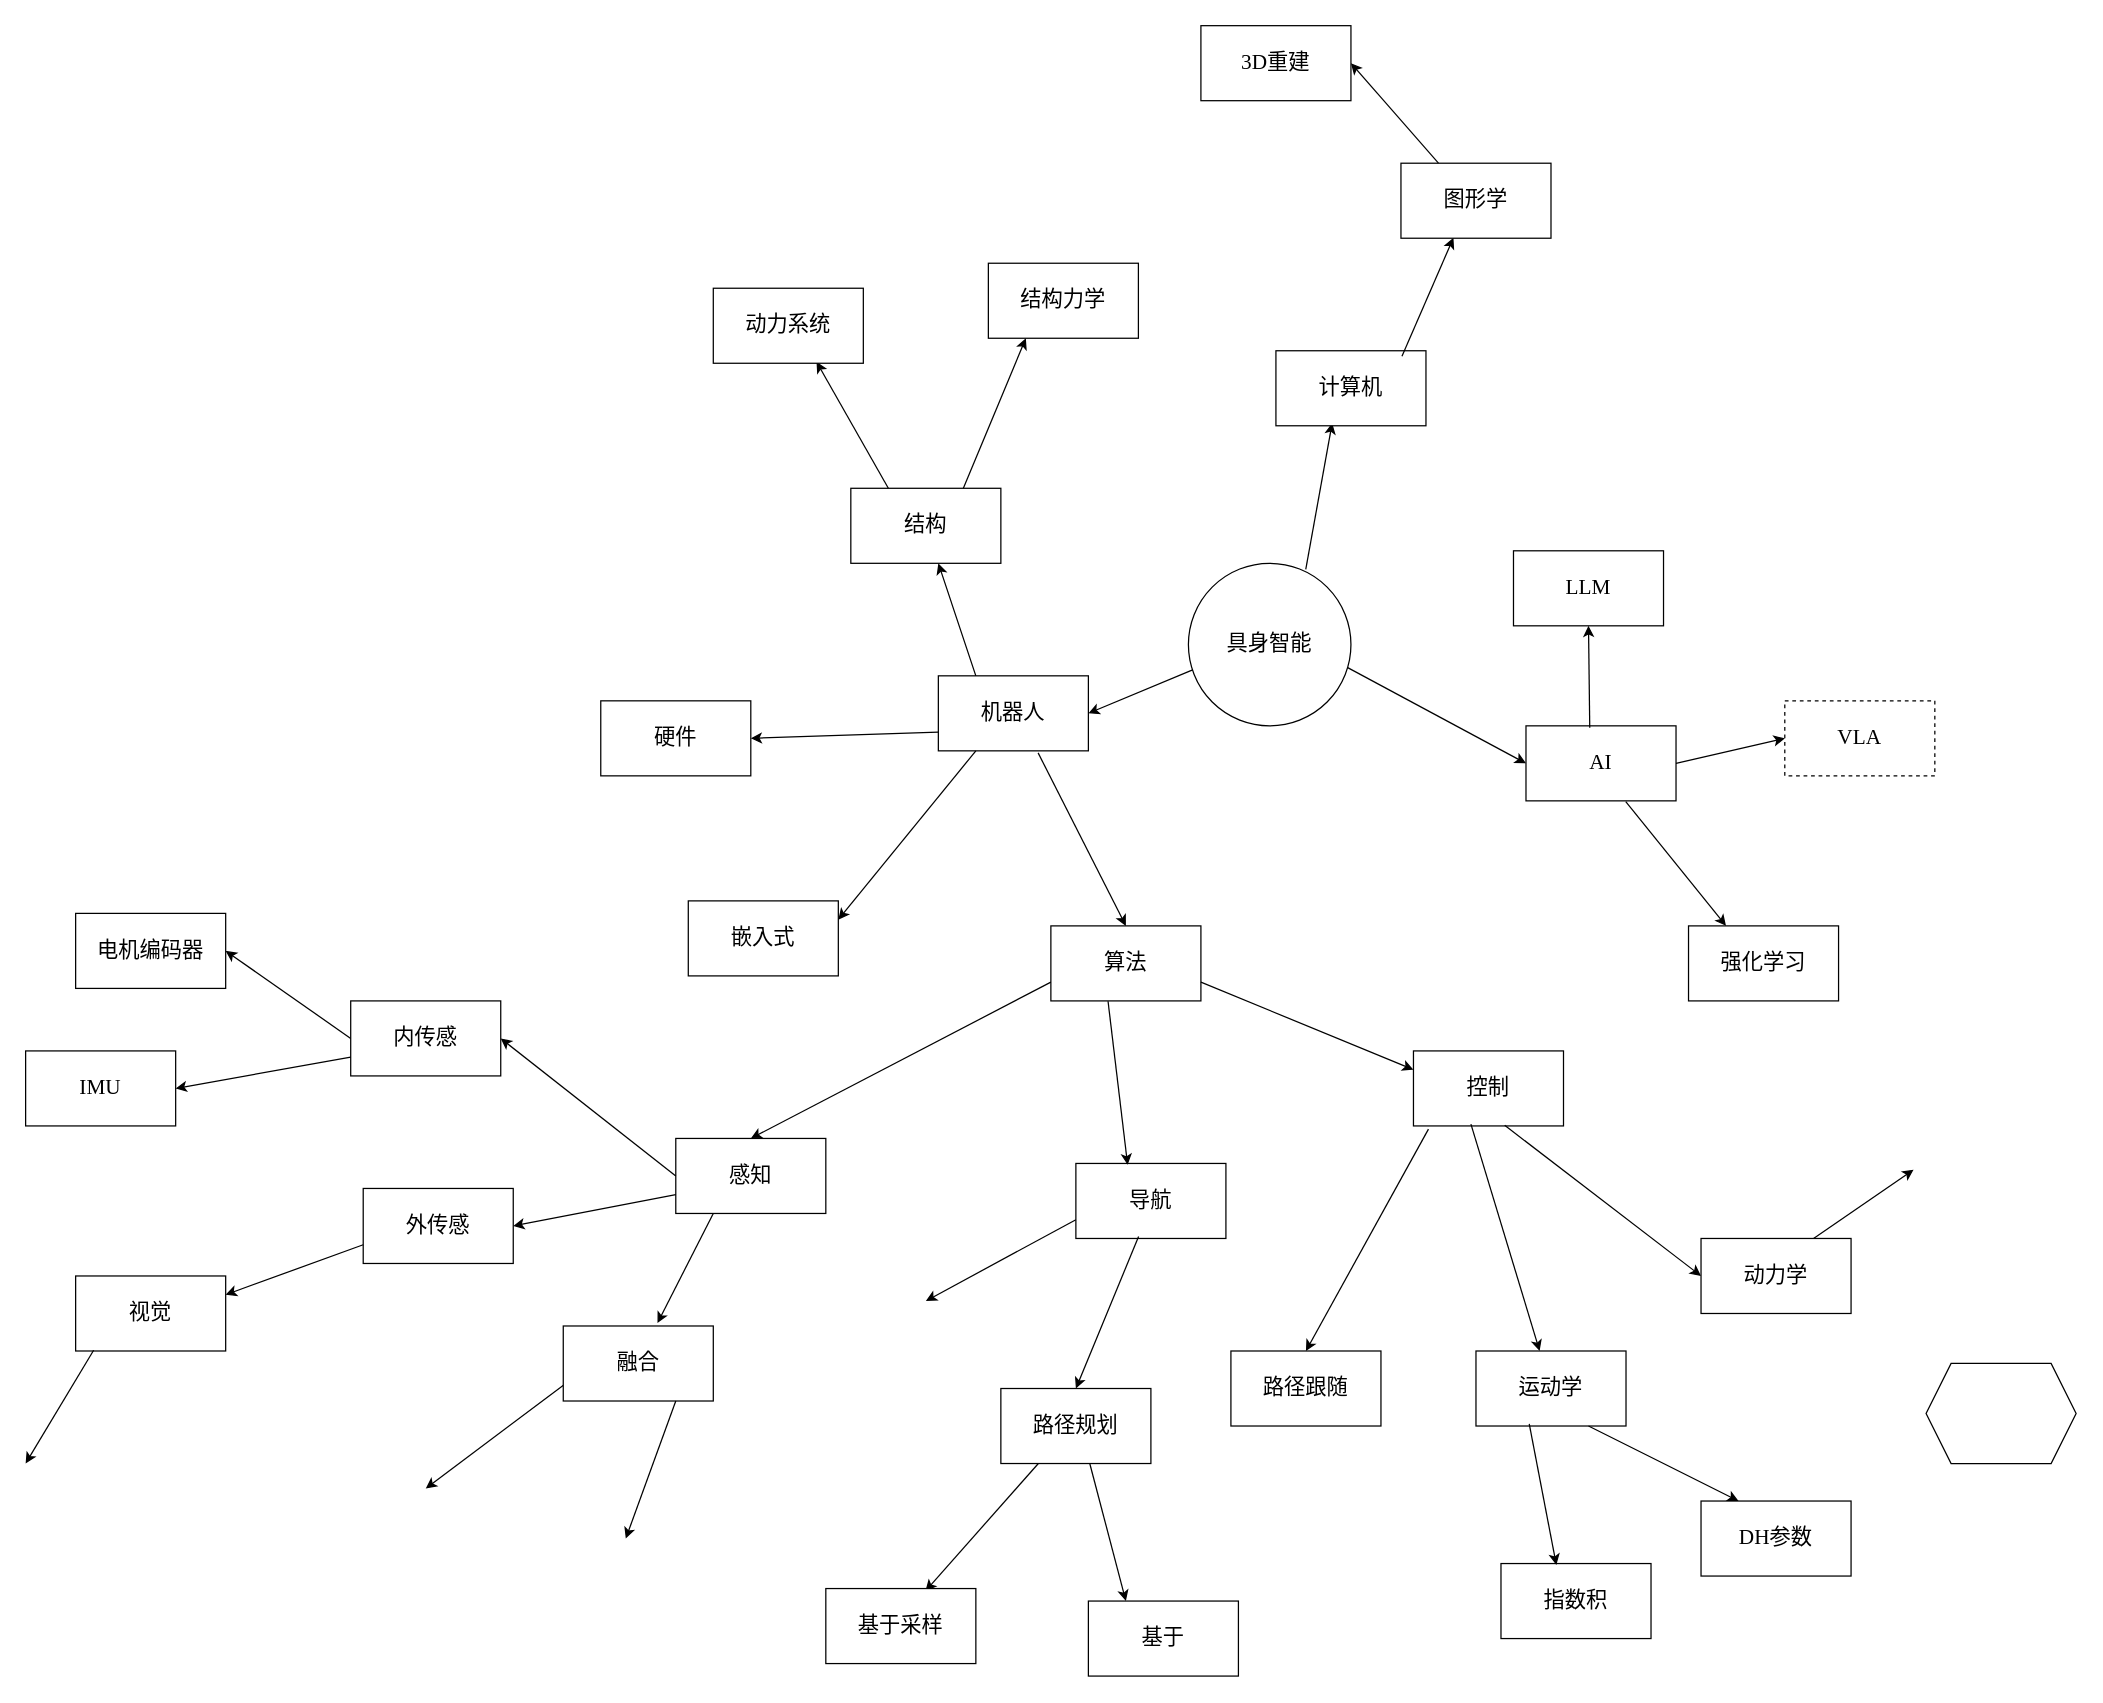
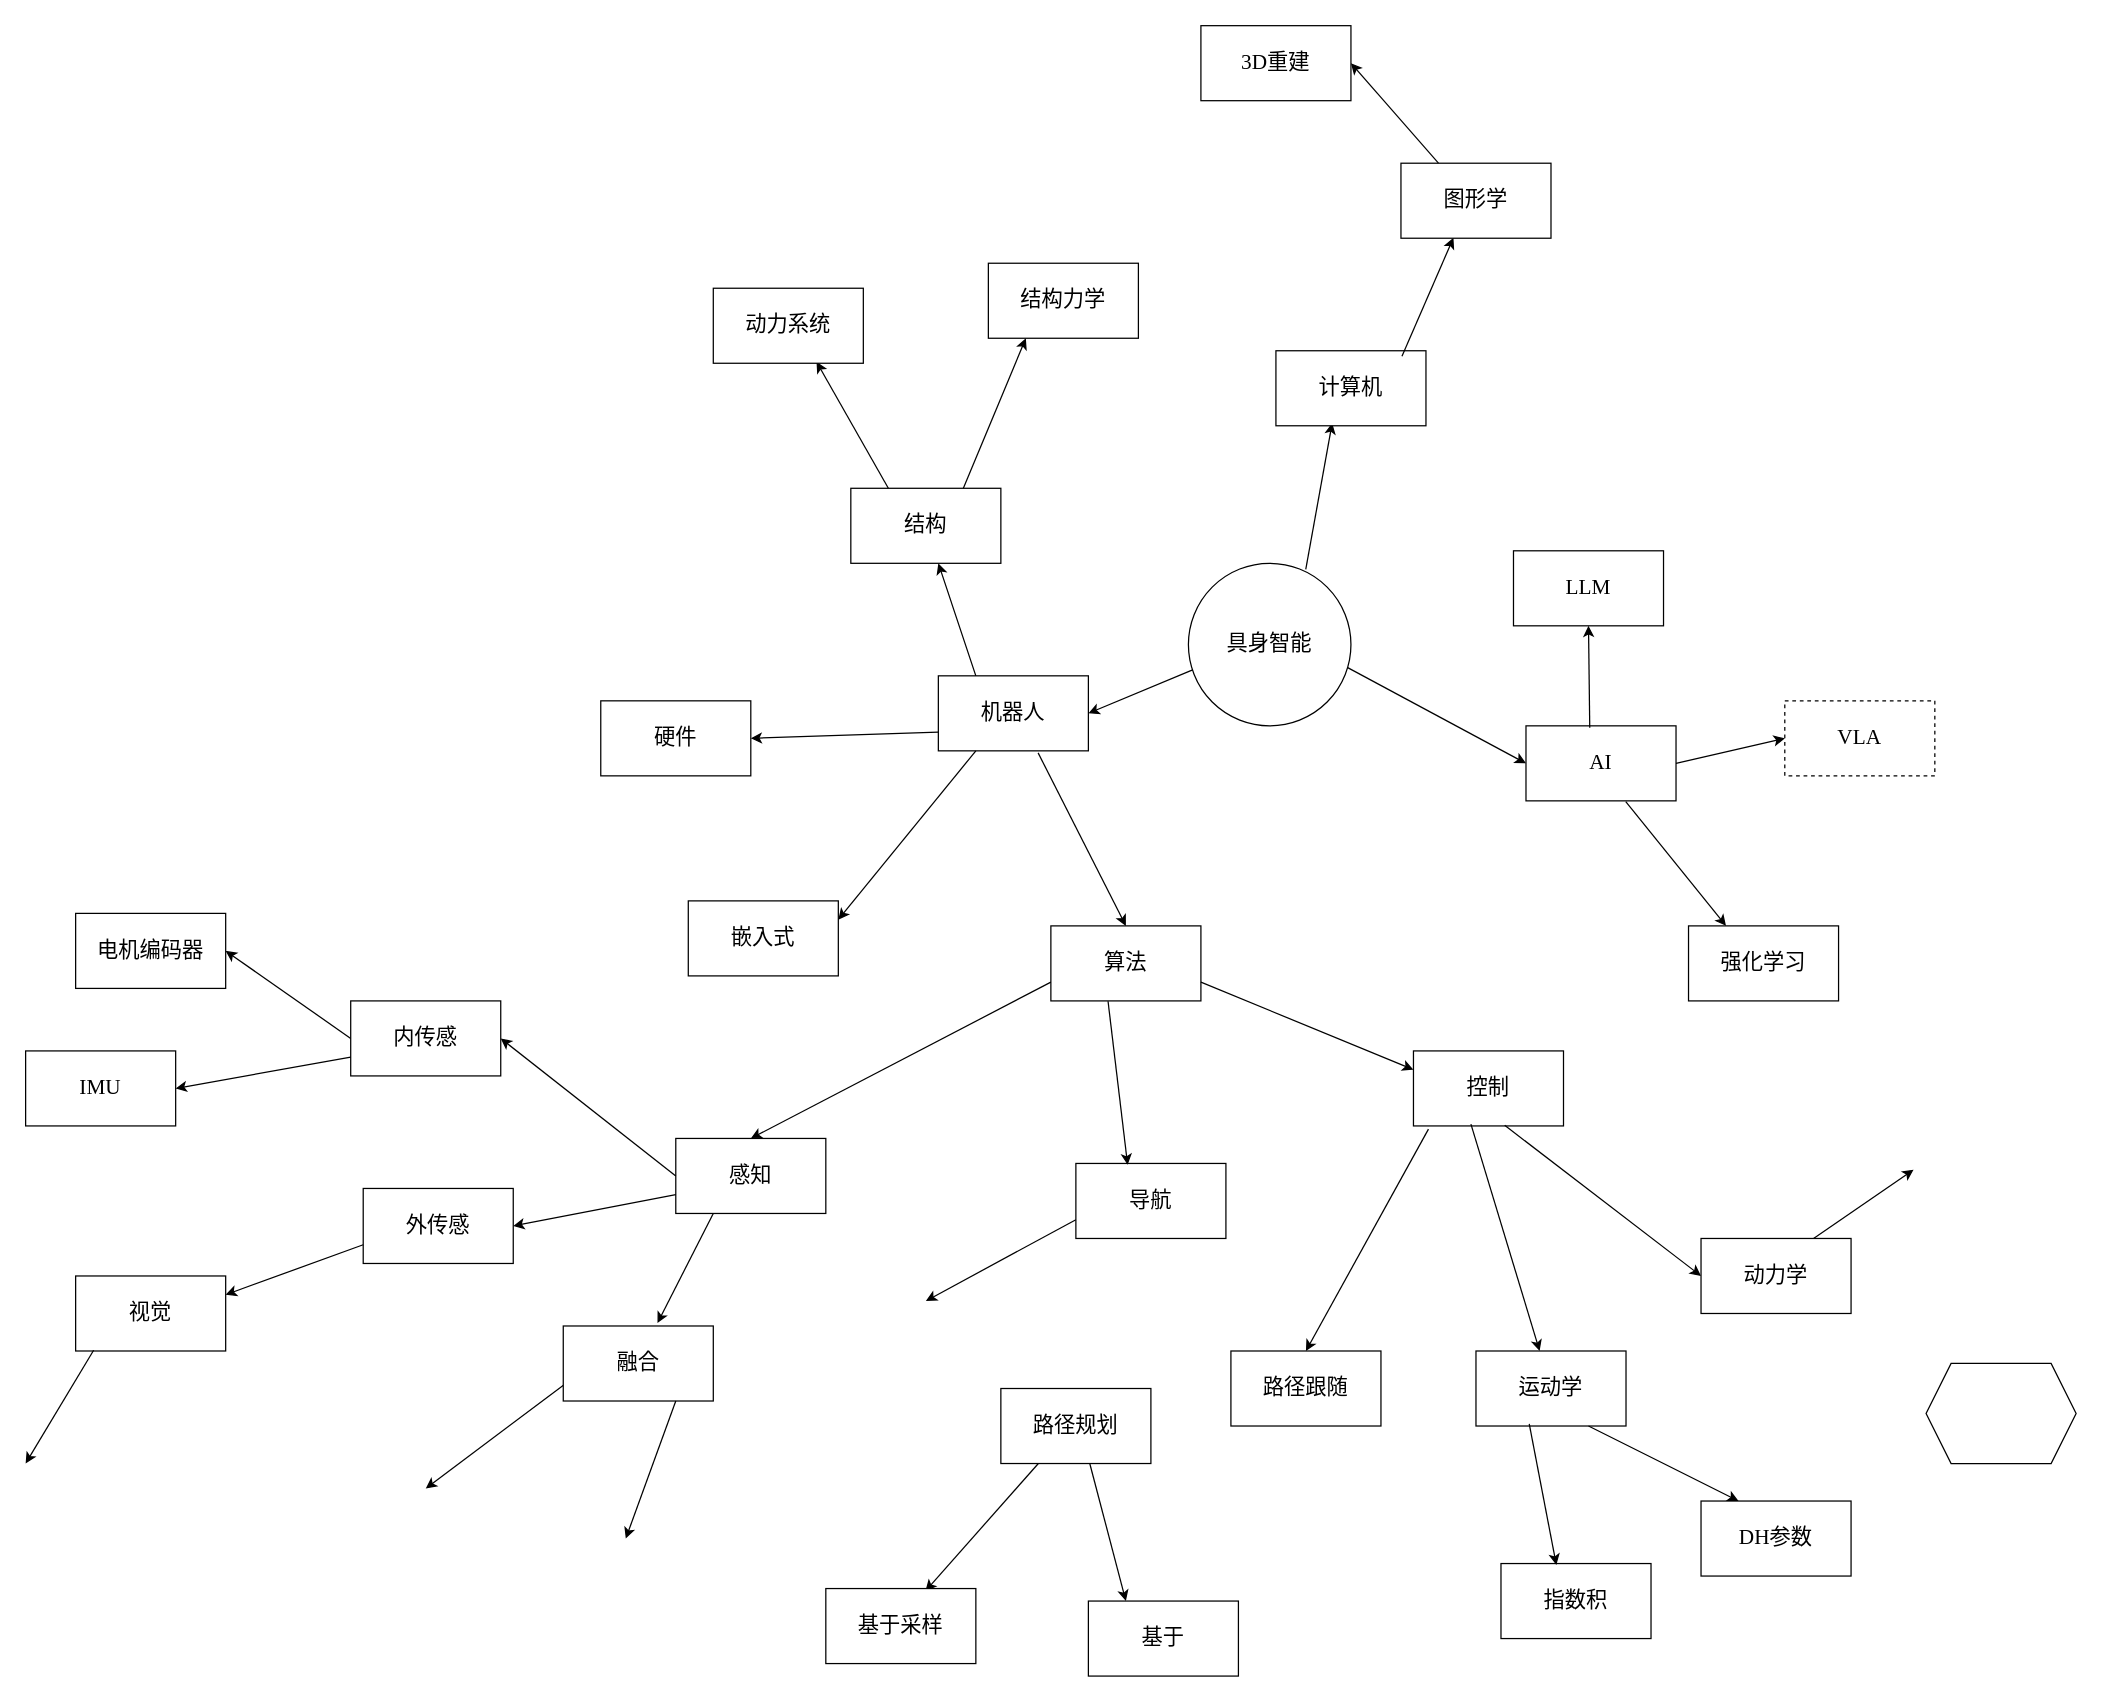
edge "导航" -> "路径规划": removed
